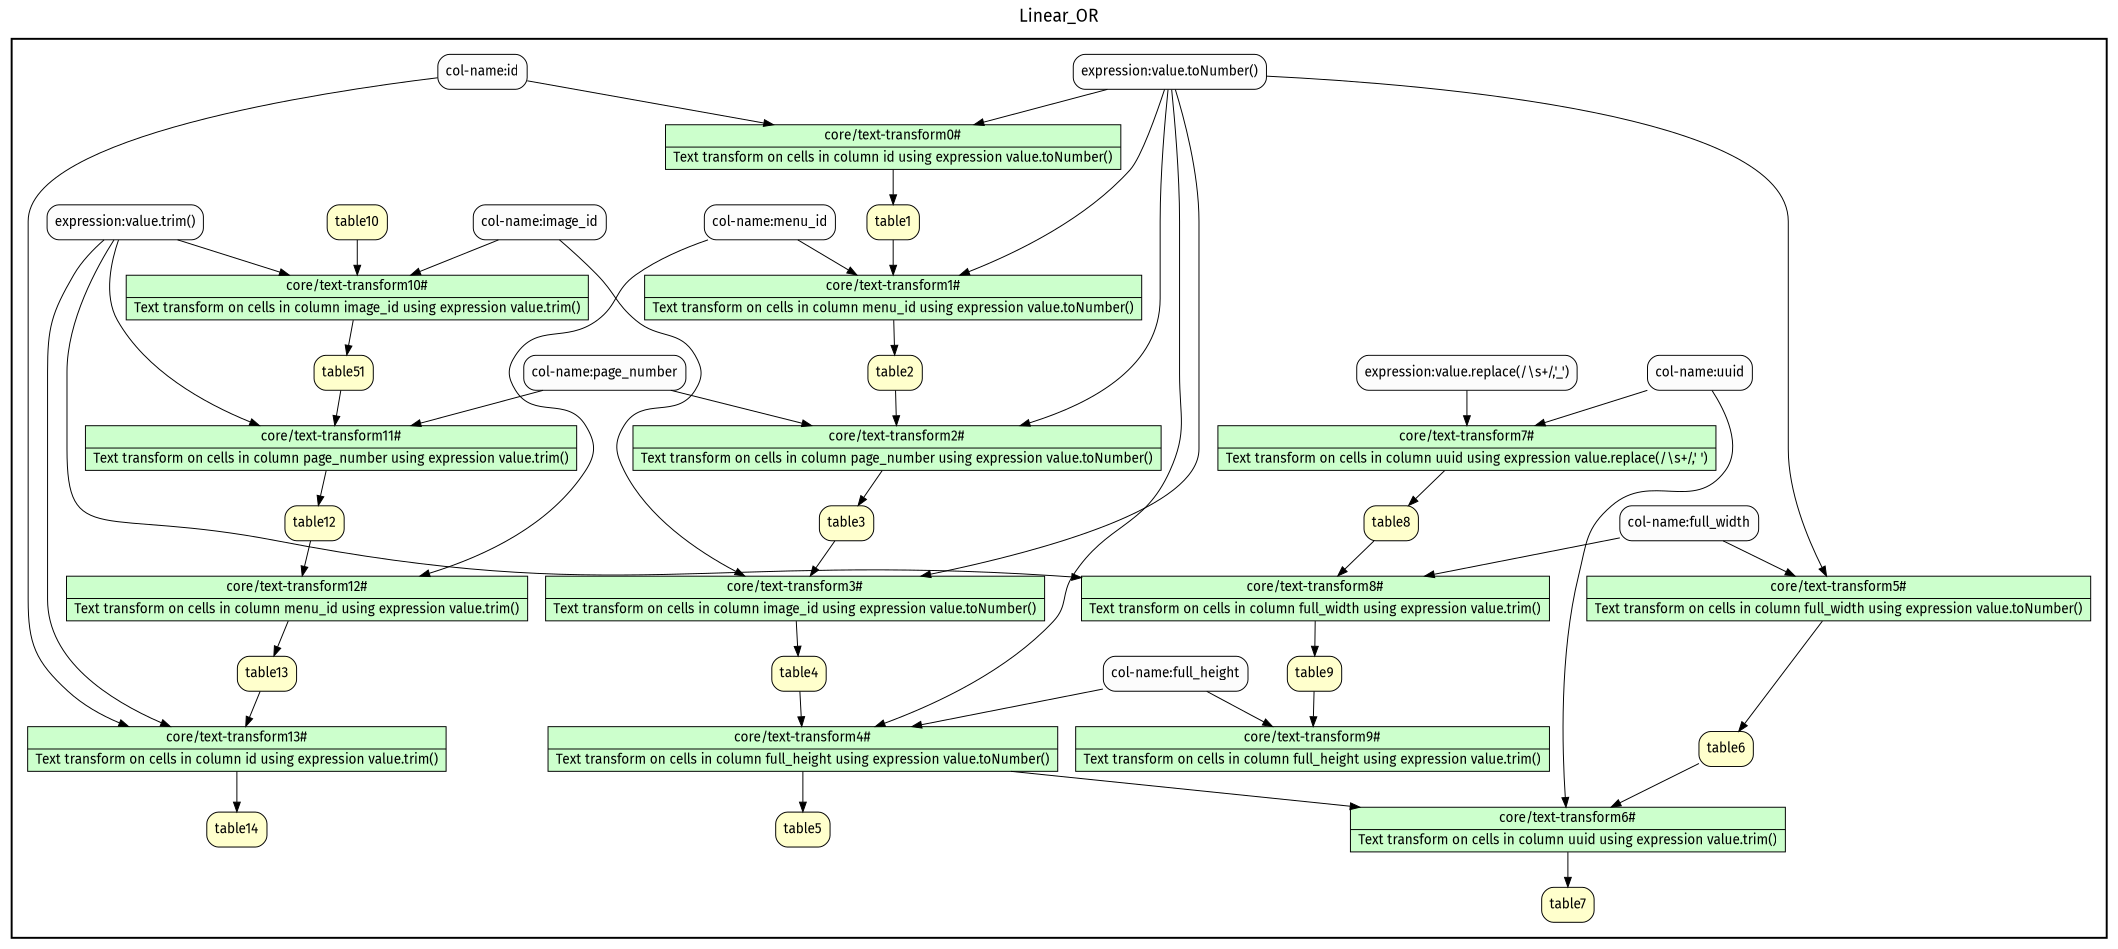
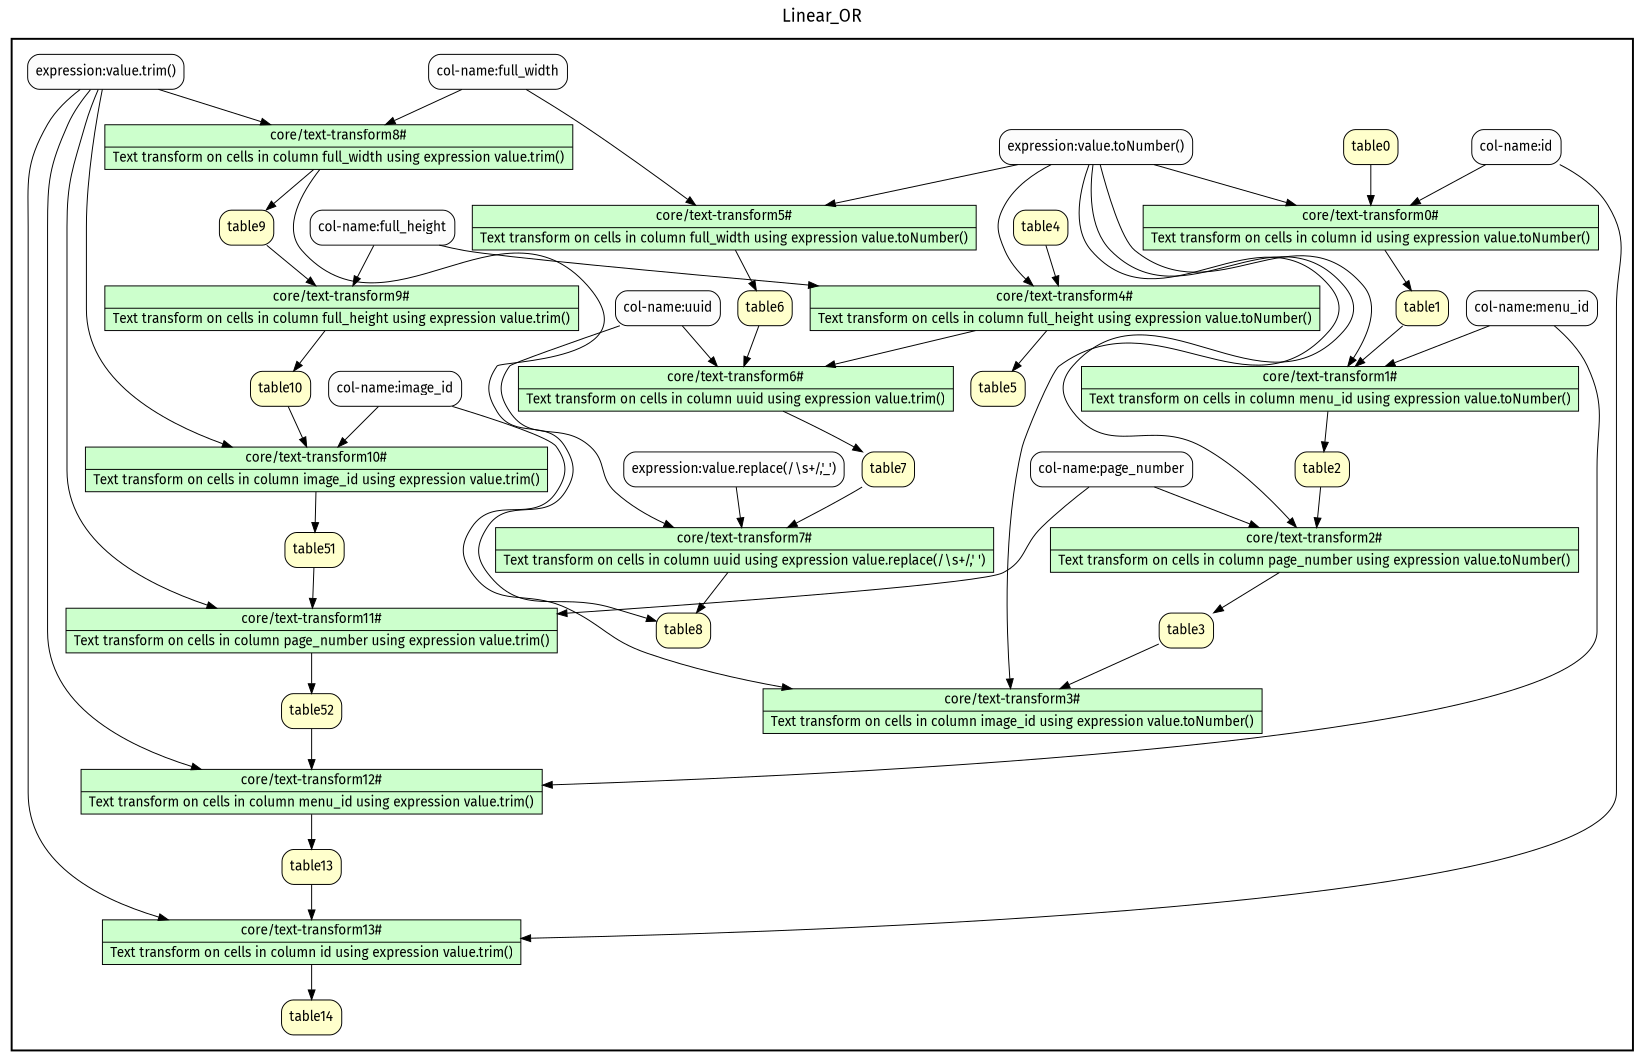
node "table0": added
edge "core/text-transform9#" -> "table10": added
edge "expression:value.trim()" -> "core/text-transform12#": added
edge "table7" -> "core/text-transform7#": added
node "table12": label "table12" -> "table52"
edge "table8" -> "core/text-transform8#": reversed
edge "core/text-transform3#" -> "table4": removed
